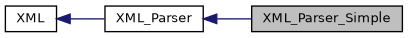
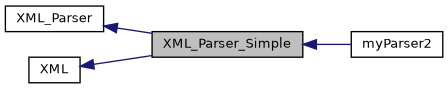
edge "XML_Parser" -> "XML": now "XML_Parser_Simple" -> "XML"
node "myParser2": added
